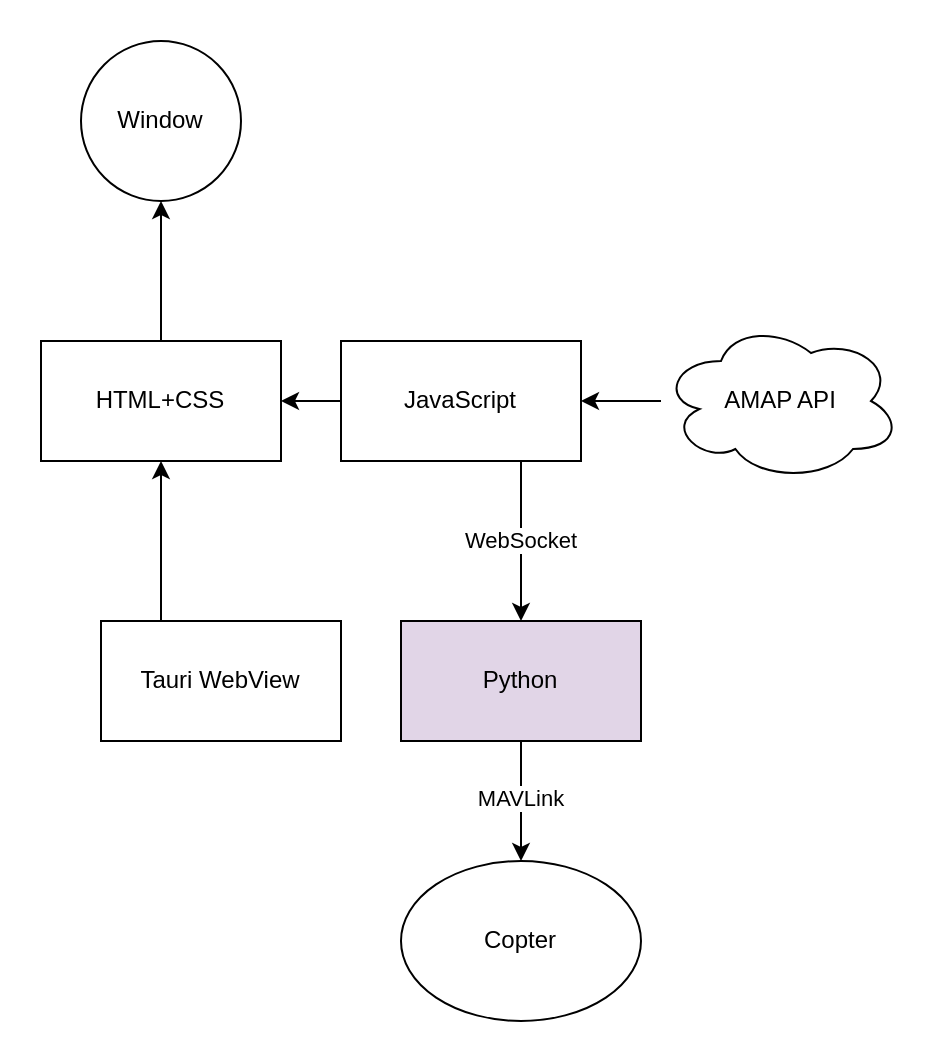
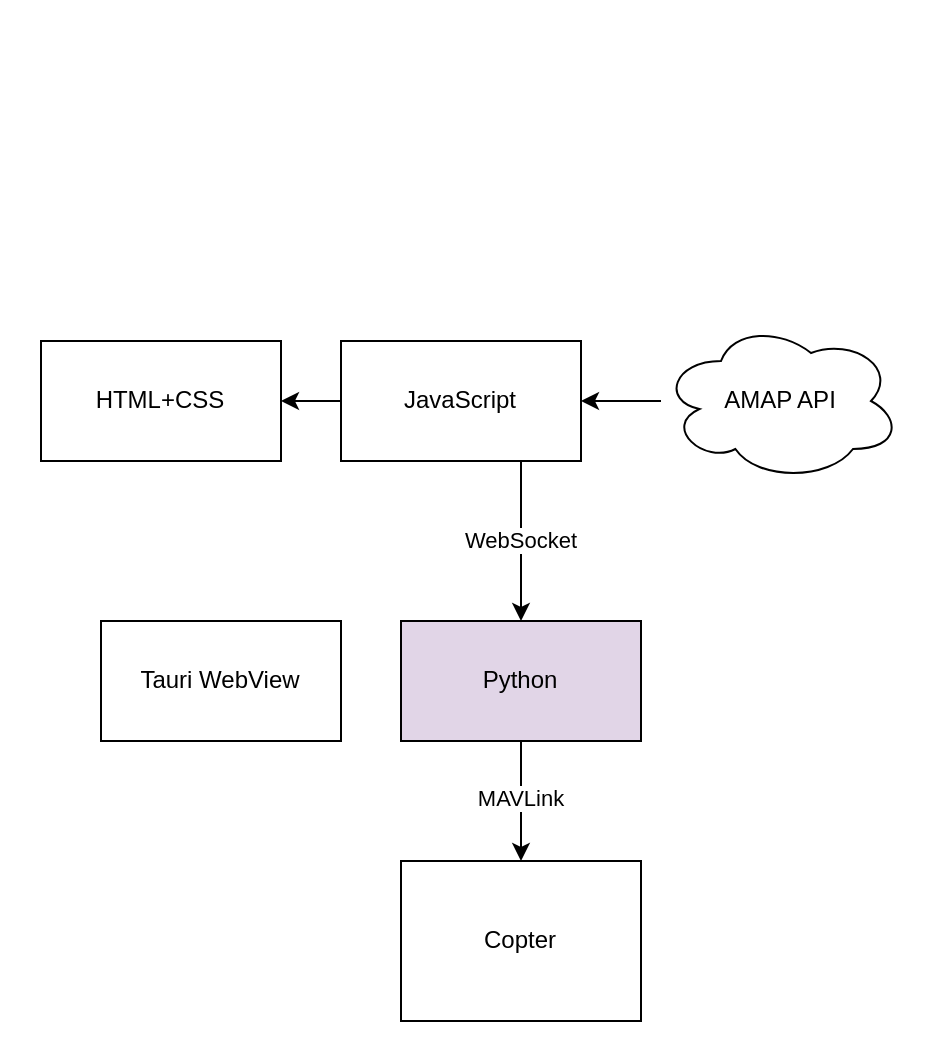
node "Window": removed
edge "HTML+CSS" -> "Window": removed
edge "Tauri WebView" -> "HTML+CSS": removed
node "Copter": shape ellipse -> rectangle
